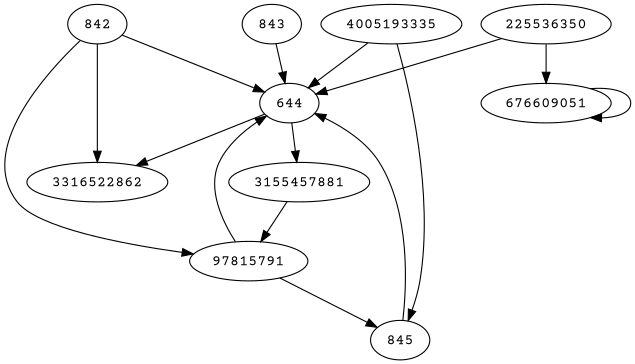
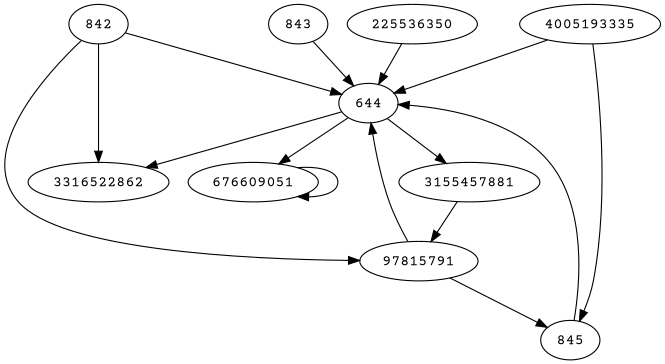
edge "225536350" -> "676609051": now "644" -> "676609051"
